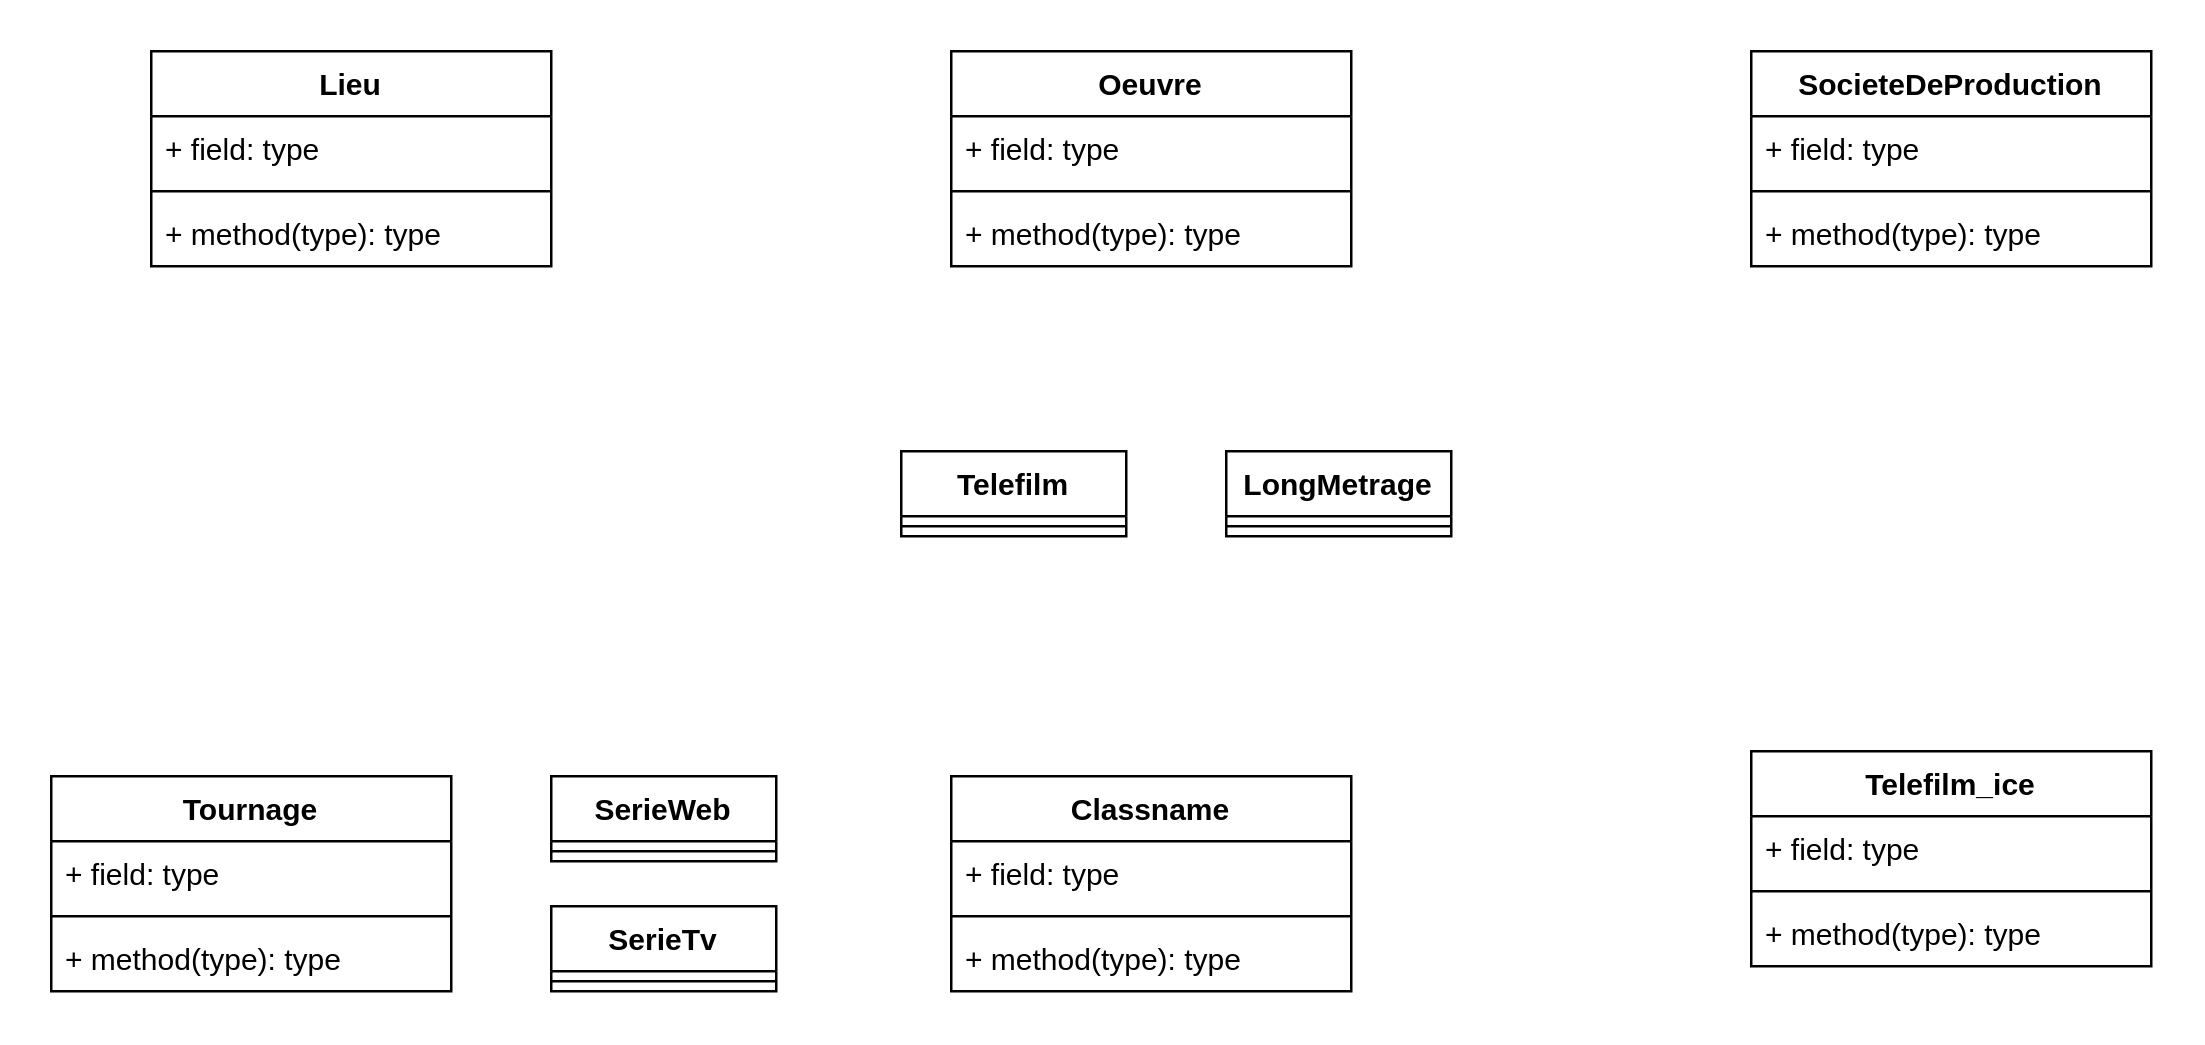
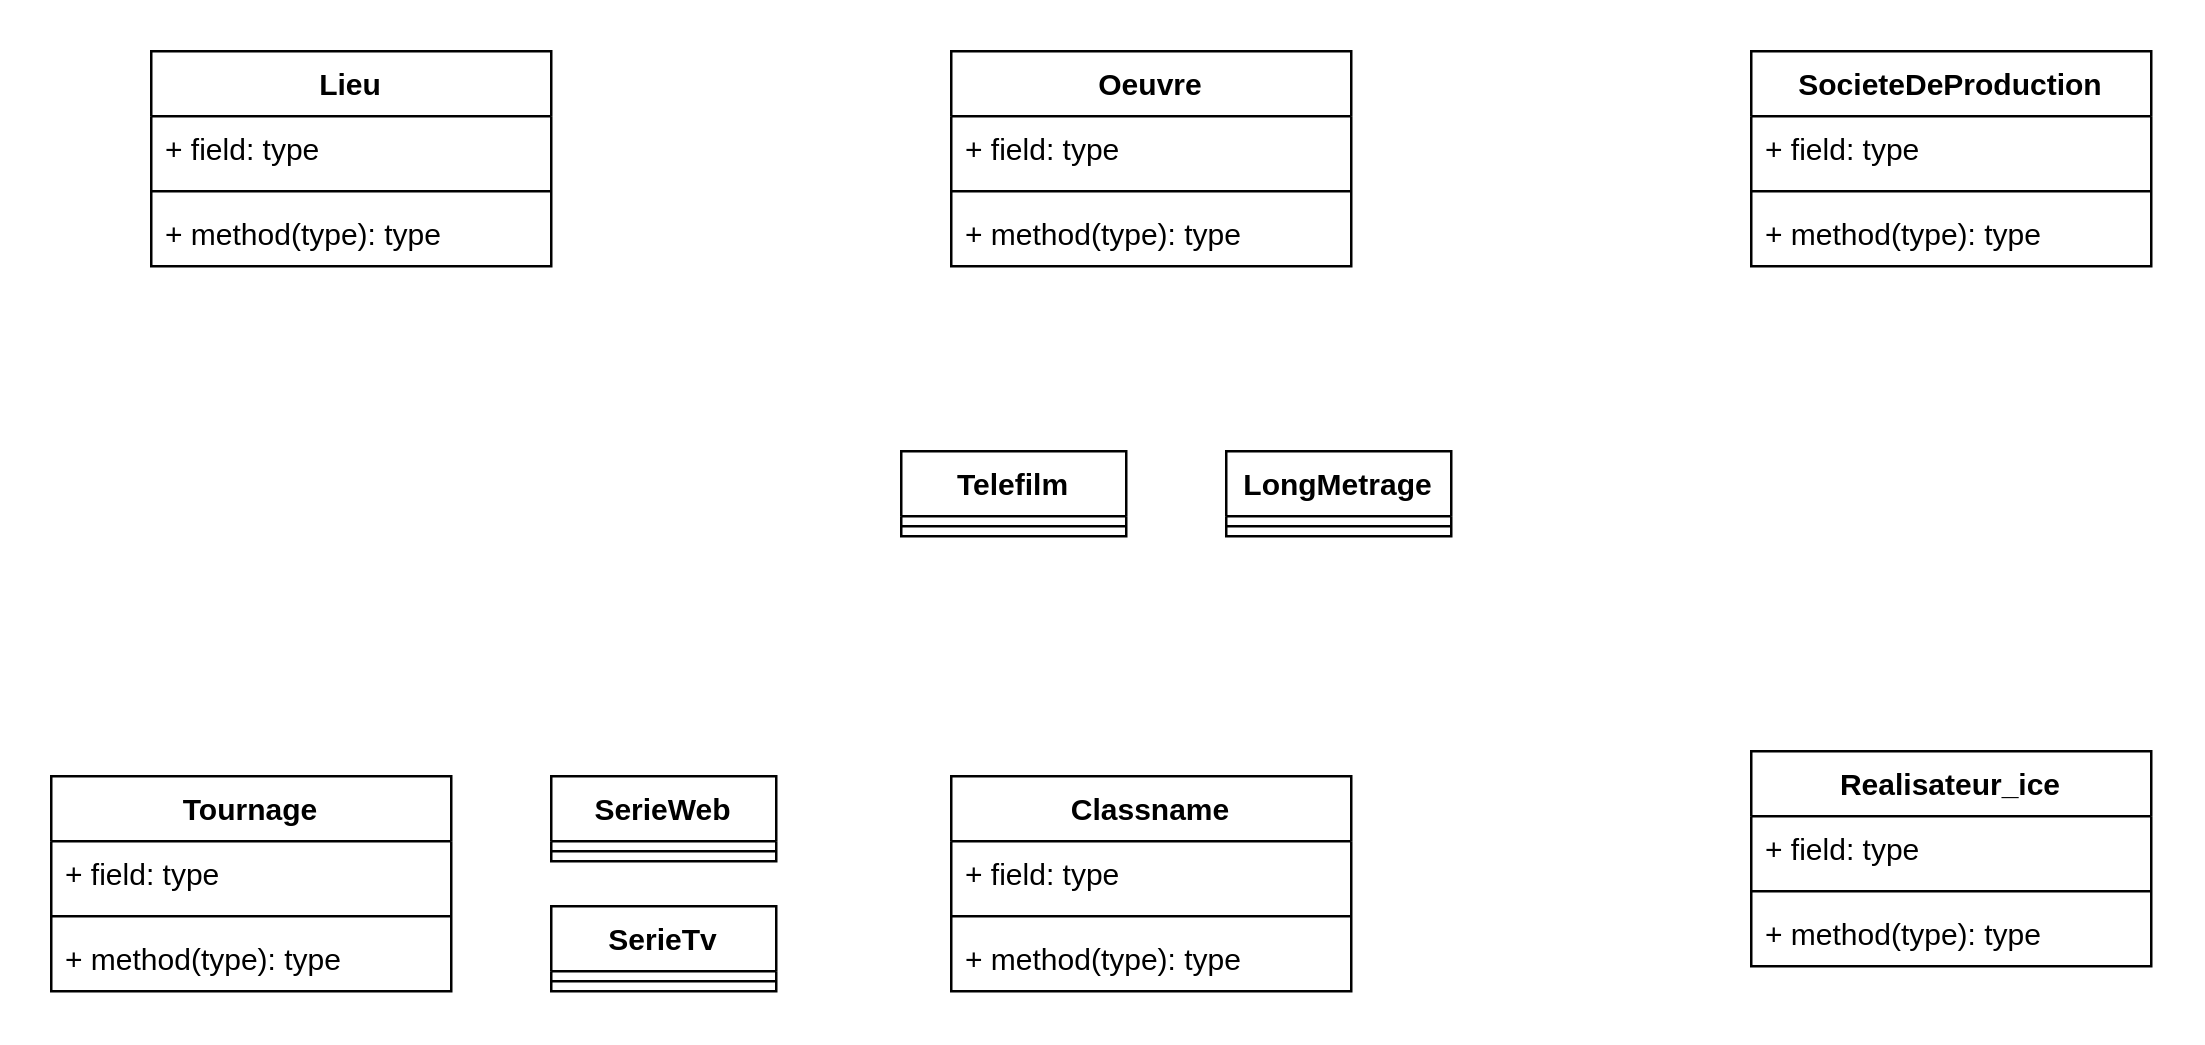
node "Telefilm_ice": label "Telefilm_ice" -> "Realisateur_ice"
